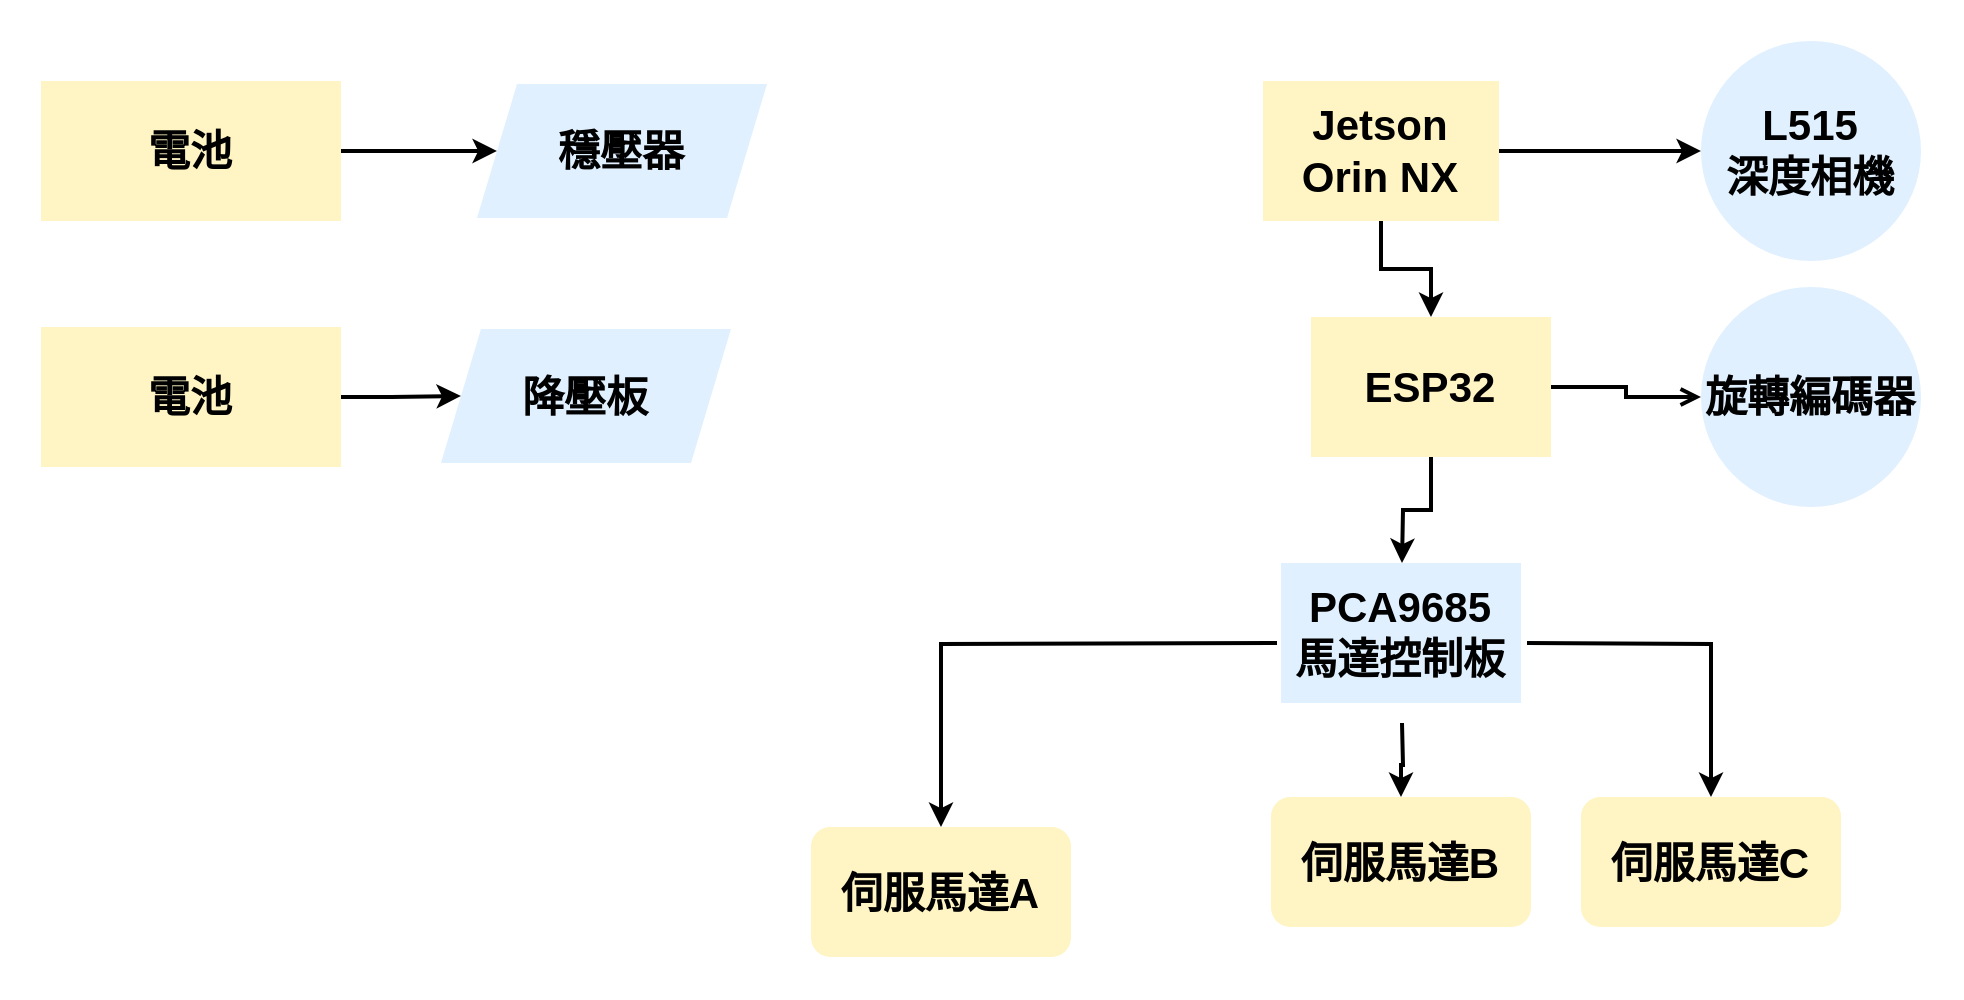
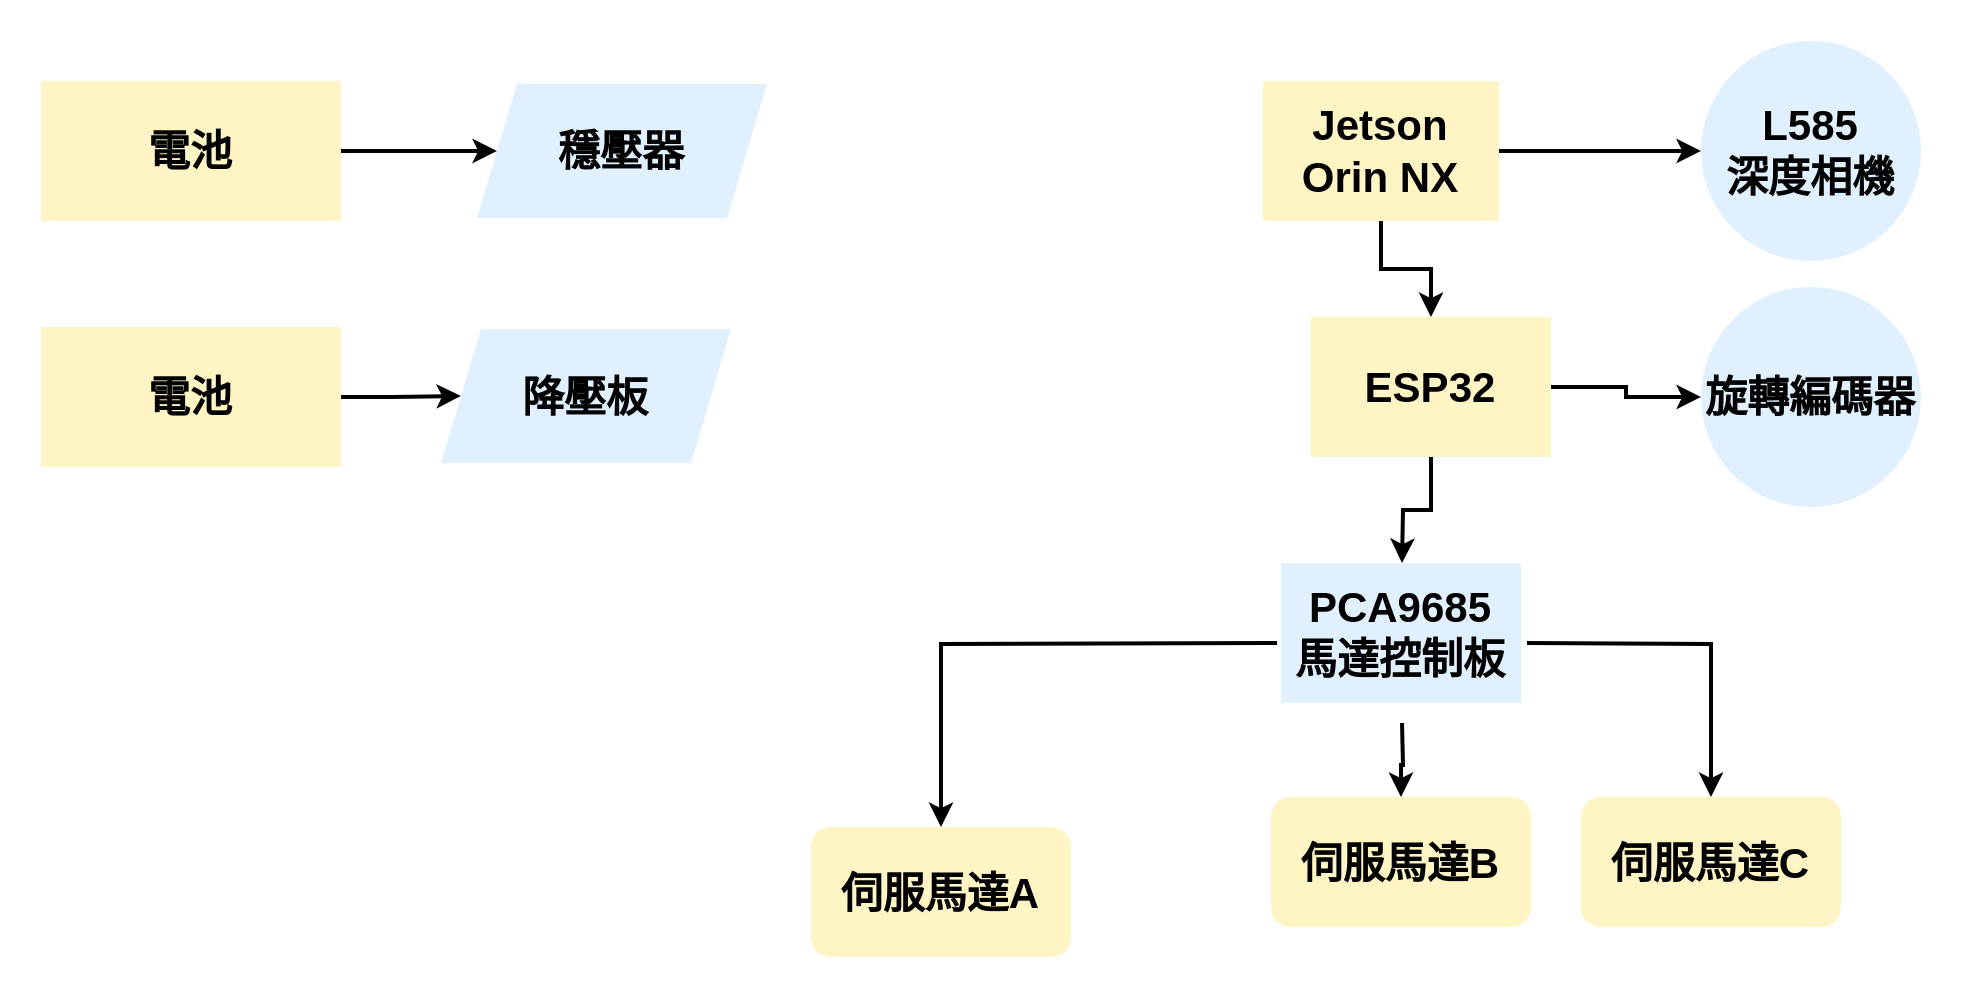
node "L515 深度相機": label "L515 深度相機" -> "L585 深度相機"
edge "ESP32" -> "旋轉編碼器": arrowhead open -> classic
